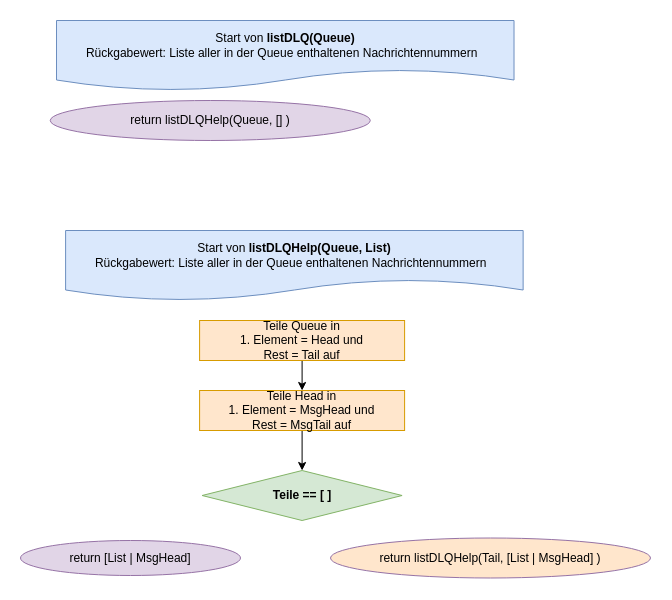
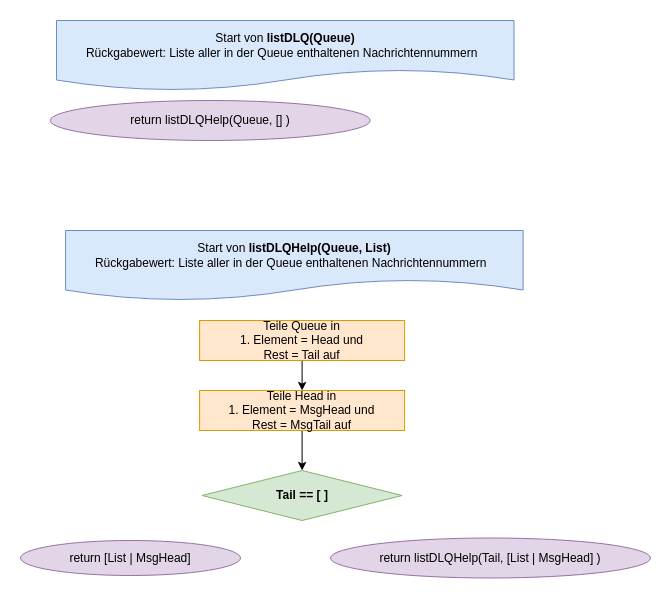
node "Teile == [ ]": label "Teile == [ ]" -> "Tail == [ ]"
node "return listDLQHelp(Tail, [List | MsgHead] )": fillcolor #ffe6cc -> #e1d5e7
